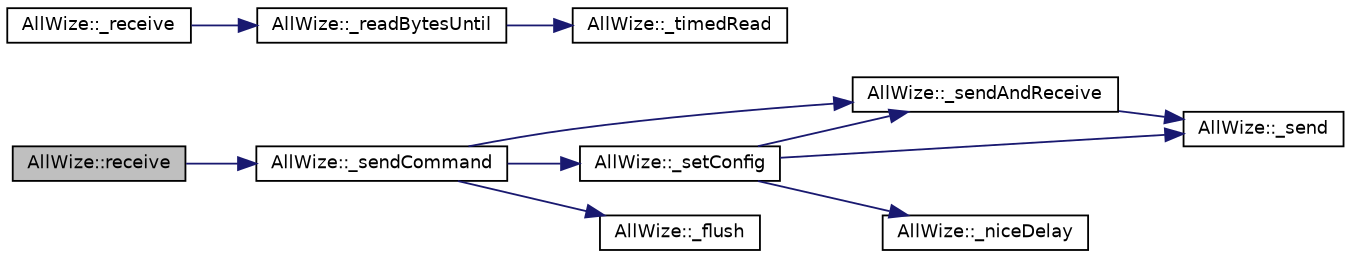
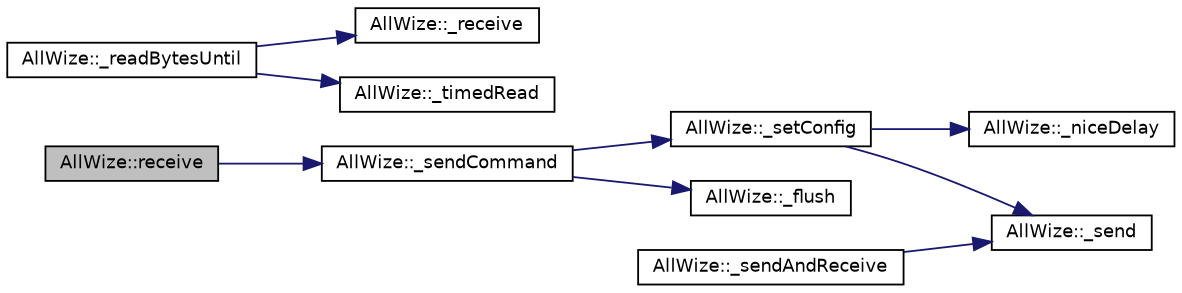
edge "AllWize::_receive" -> "AllWize::_readBytesUntil": reversed
edge "AllWize::_sendCommand" -> "AllWize::_sendAndReceive": removed
edge "AllWize::_setConfig" -> "AllWize::_sendAndReceive": removed
